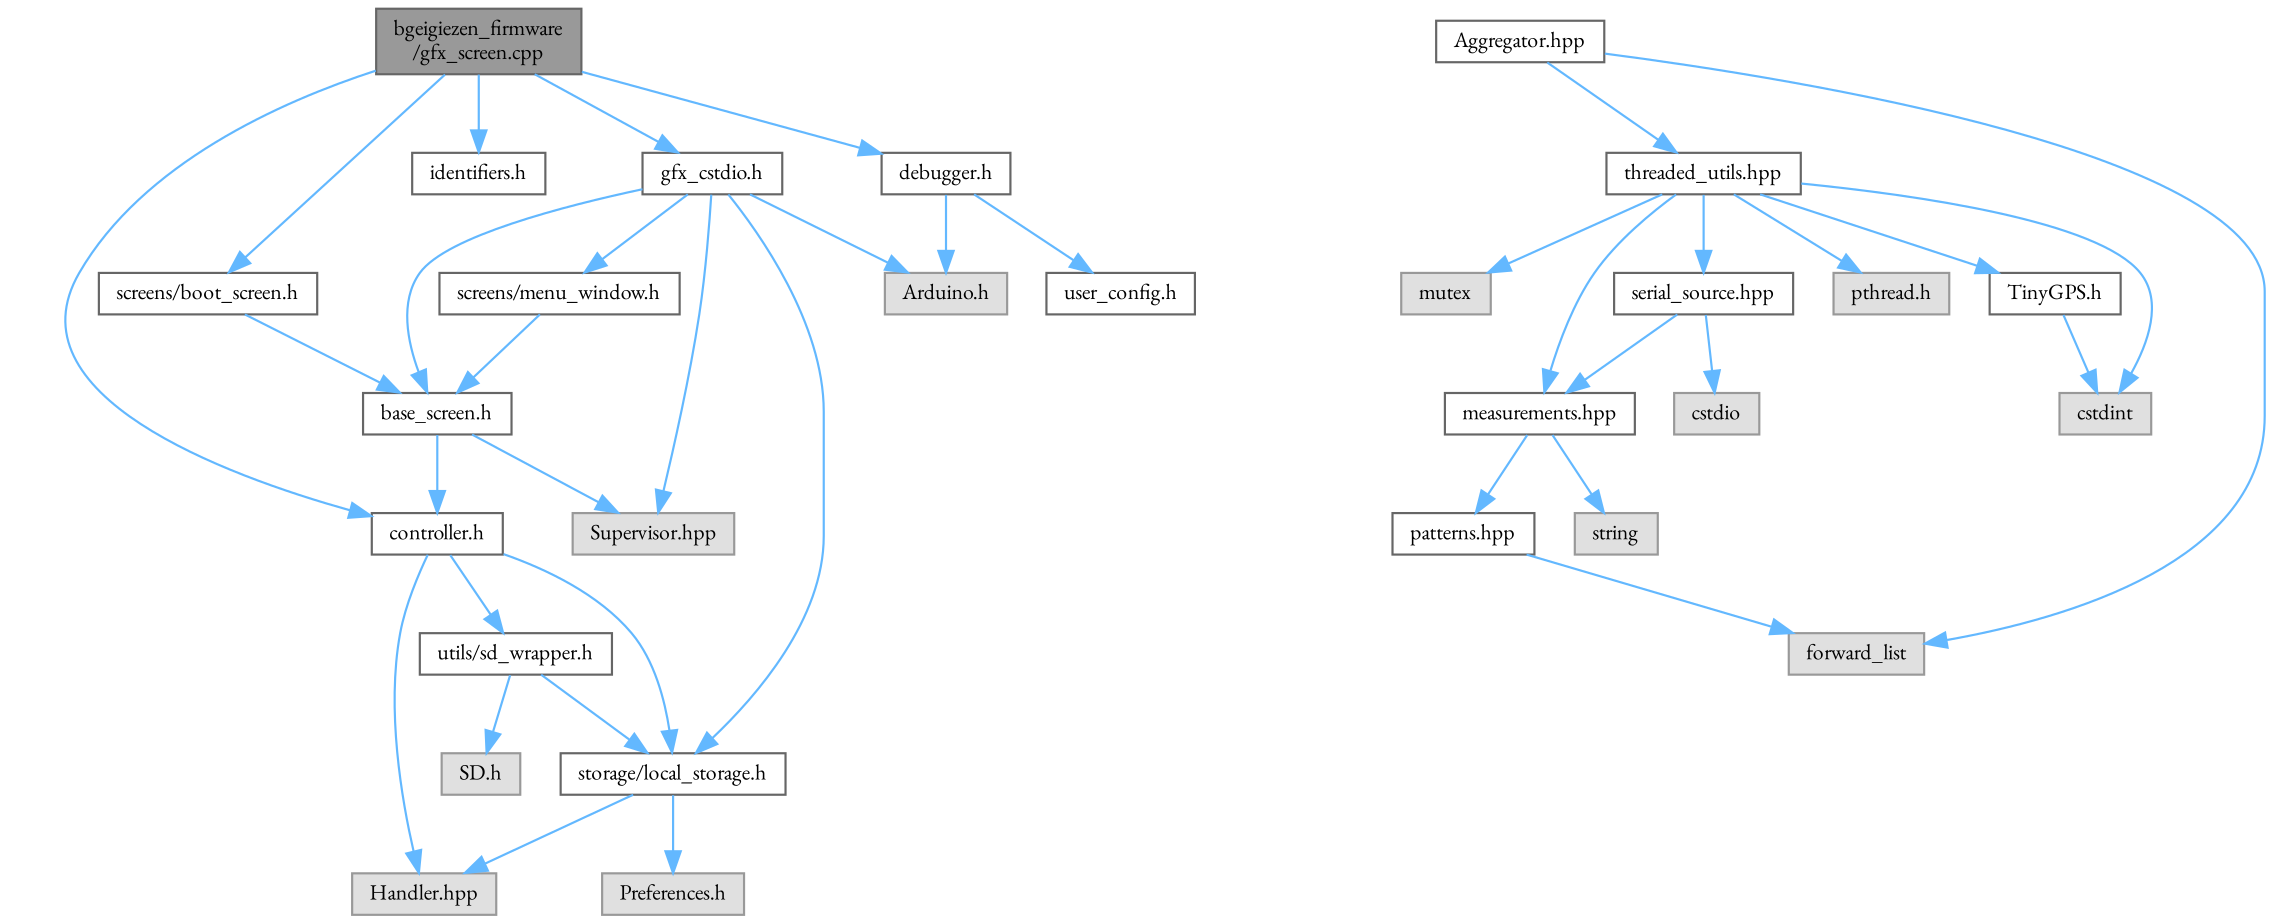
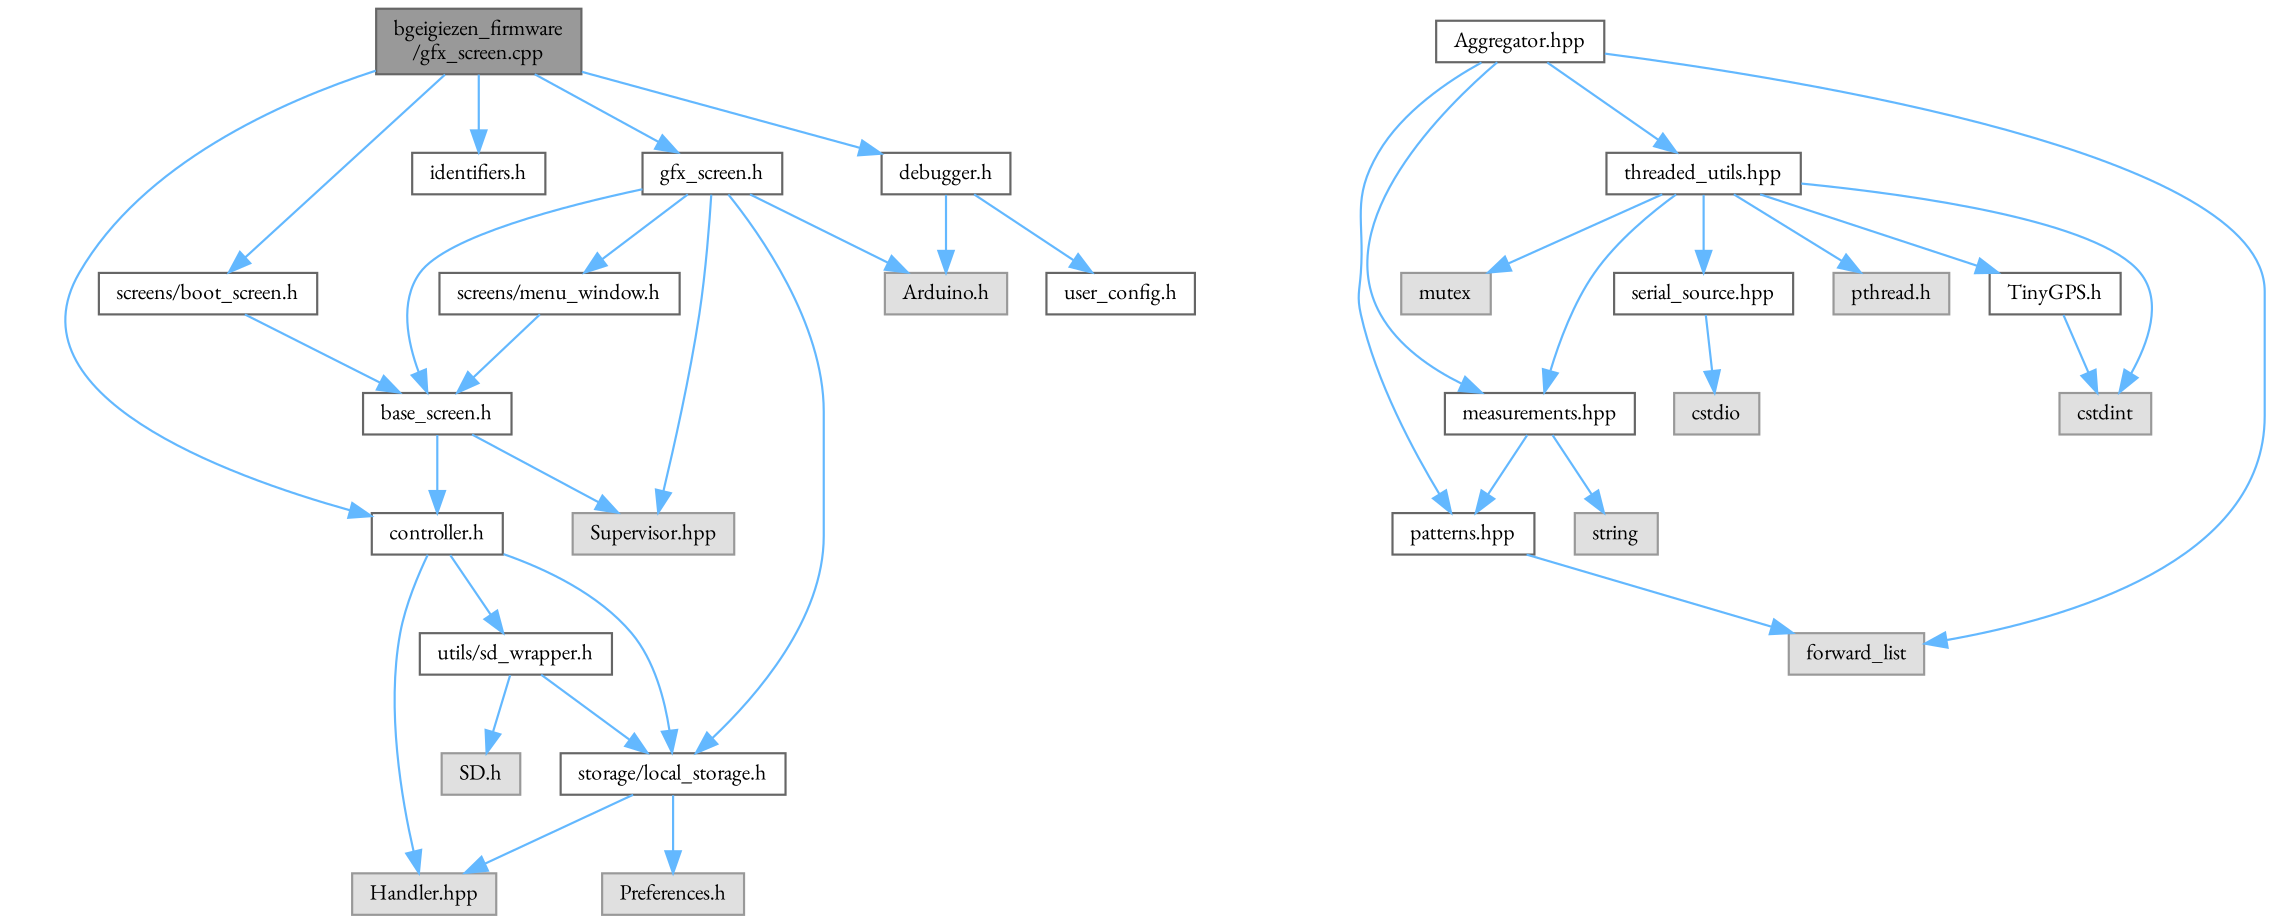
node "gfx_cstdio.h": label "gfx_cstdio.h" -> "gfx_screen.h"
edge "Aggregator.hpp" -> "patterns.hpp": added
edge "serial_source.hpp" -> "measurements.hpp": now "Aggregator.hpp" -> "measurements.hpp"
